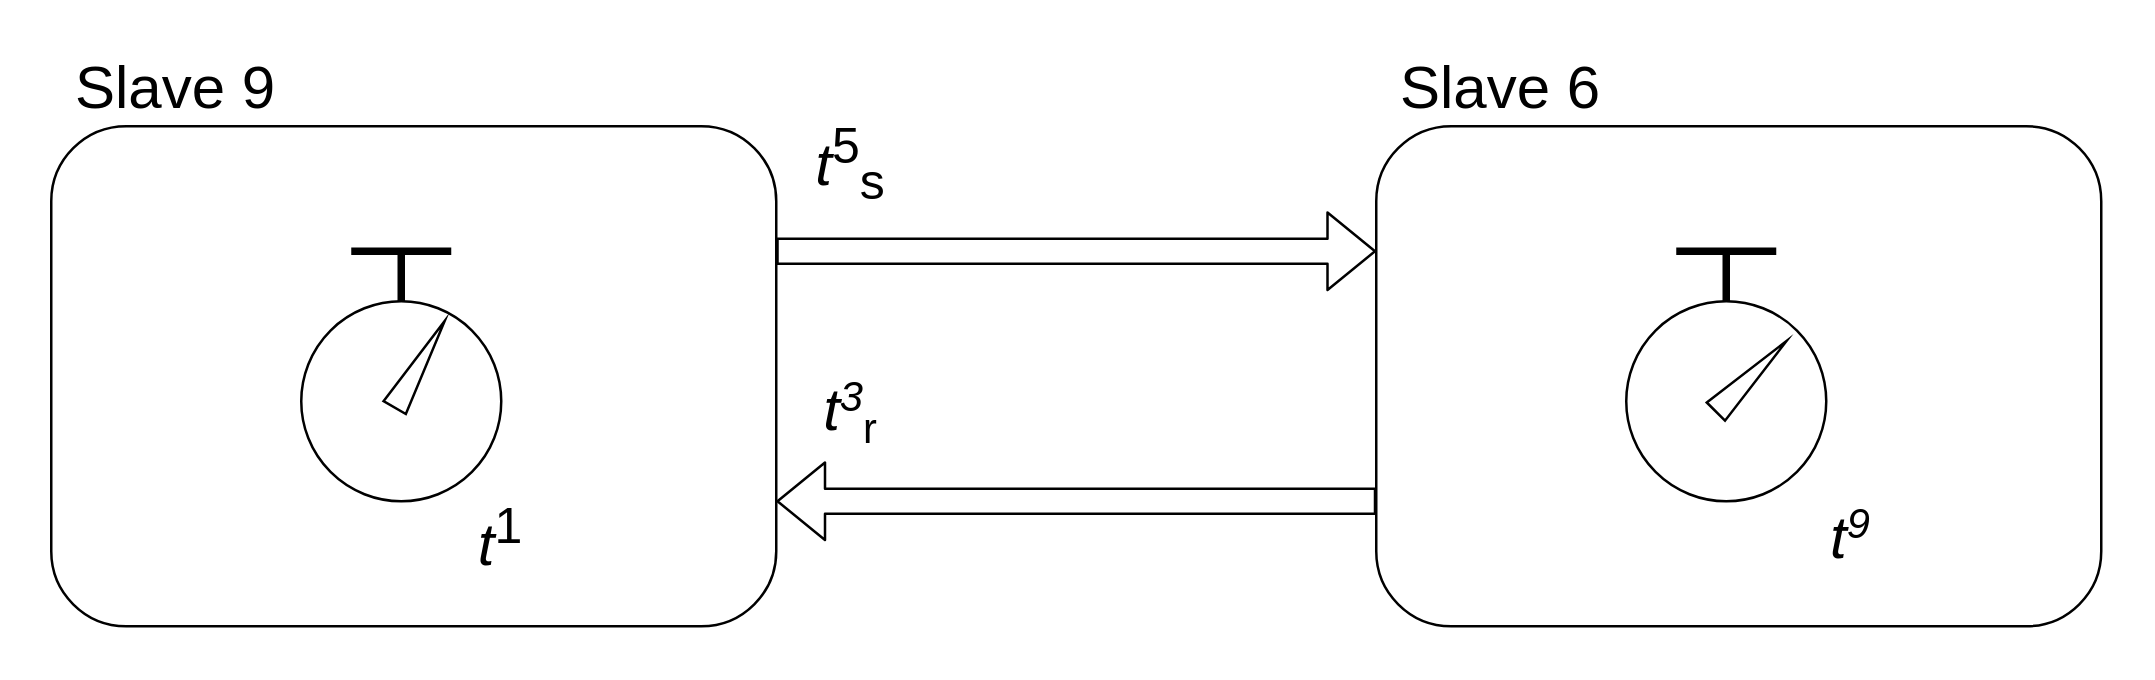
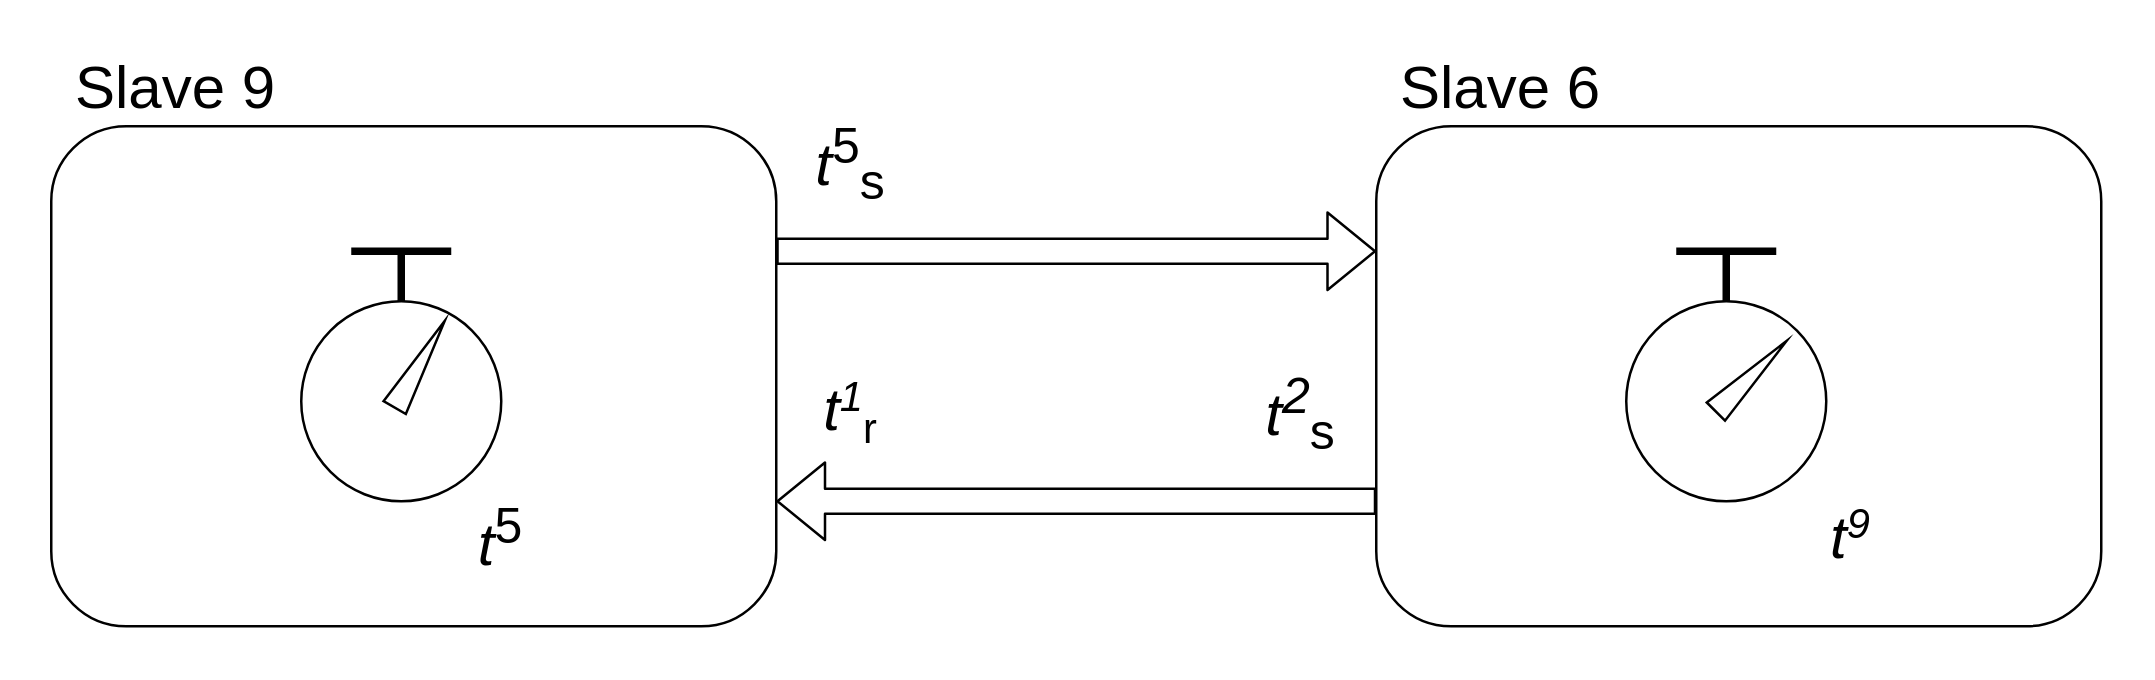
node "t3r": label "t3r" -> "t1r"
node "t2s": added
node "t1": label "t1" -> "t5"
